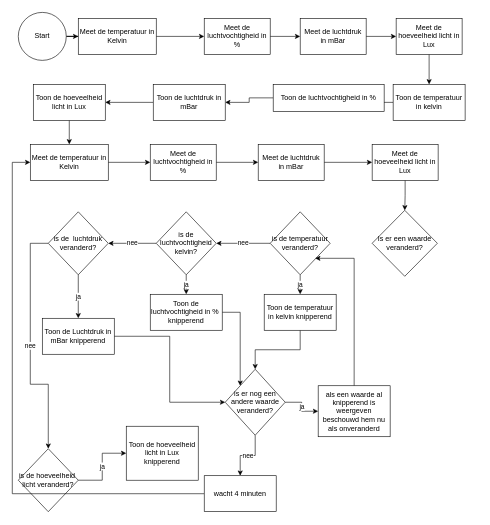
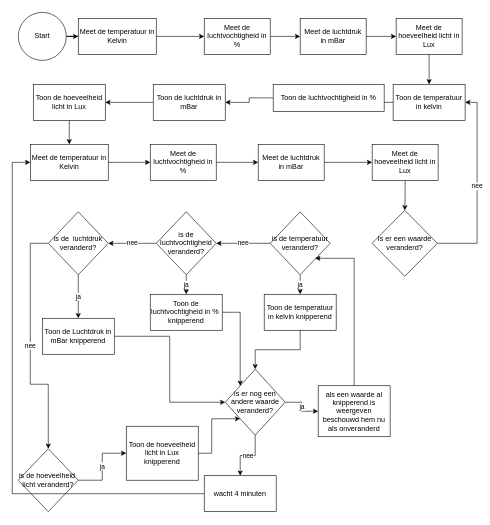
edge "Is er een waarde veranderd?" -> "Toon de temperatuur in kelvin": added, label "nee"
node "is de luchtvochtigheid kelvin?": label "is de luchtvochtigheid kelvin?" -> "is de luchtvochtigheid veranderd?"
edge "Toon de hoeveelheid licht in Lux knipperend" -> "is er nog een andere waarde veranderd?": added
